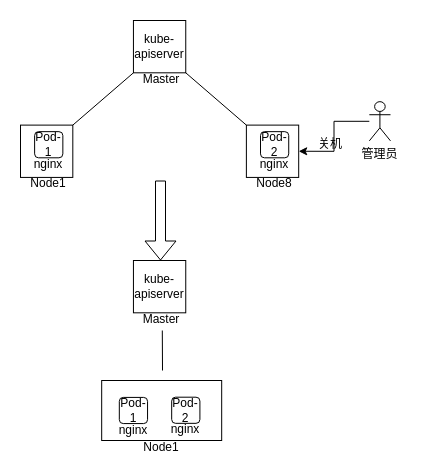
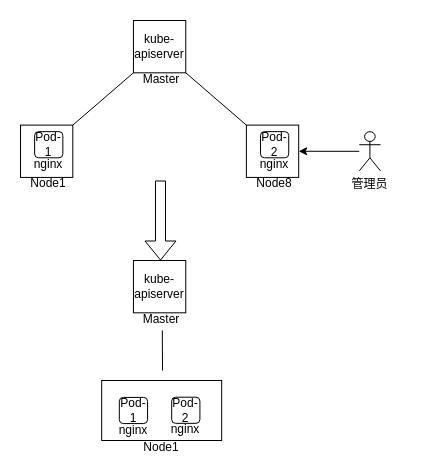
node "管理员": moved (380, 121) -> (370, 151)
node "关机": removed
